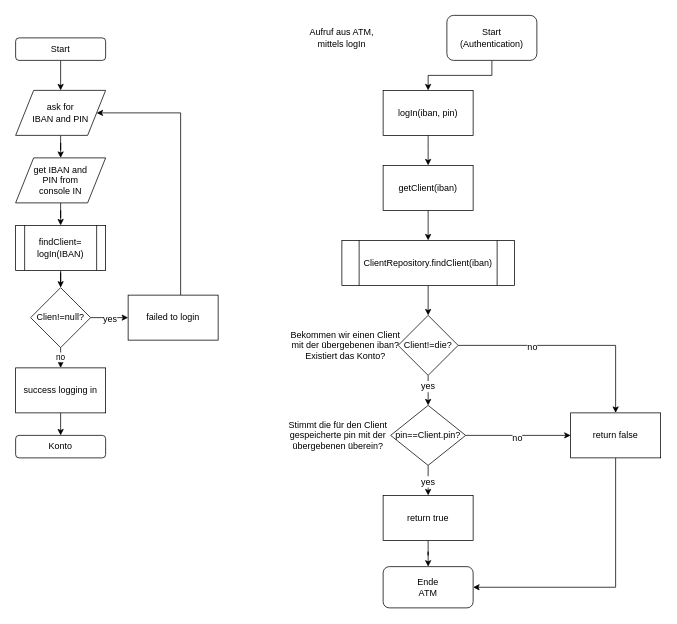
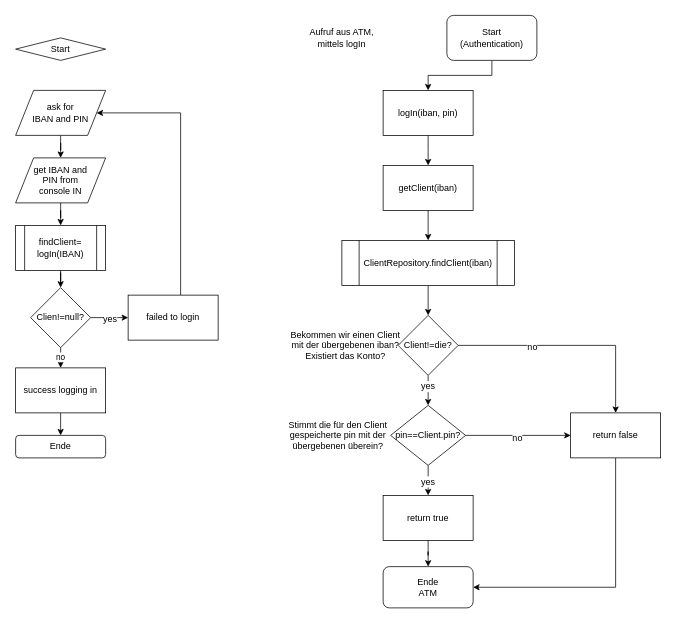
node "Start": shape rounded rectangle -> diamond
edge "Start" -> "ask for IBAN and PIN": removed
node "Konto": label "Konto" -> "Ende"
